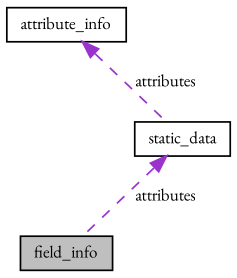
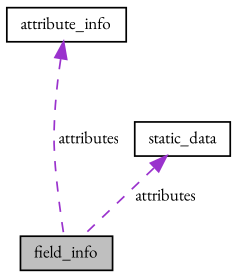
edge "static_data" -> "attribute_info": now "field_info" -> "attribute_info"
